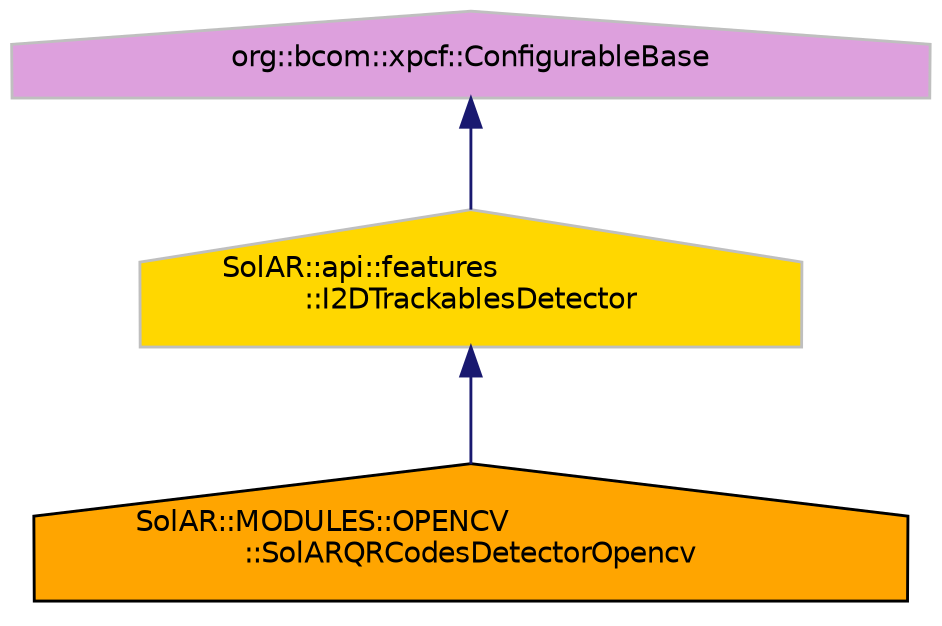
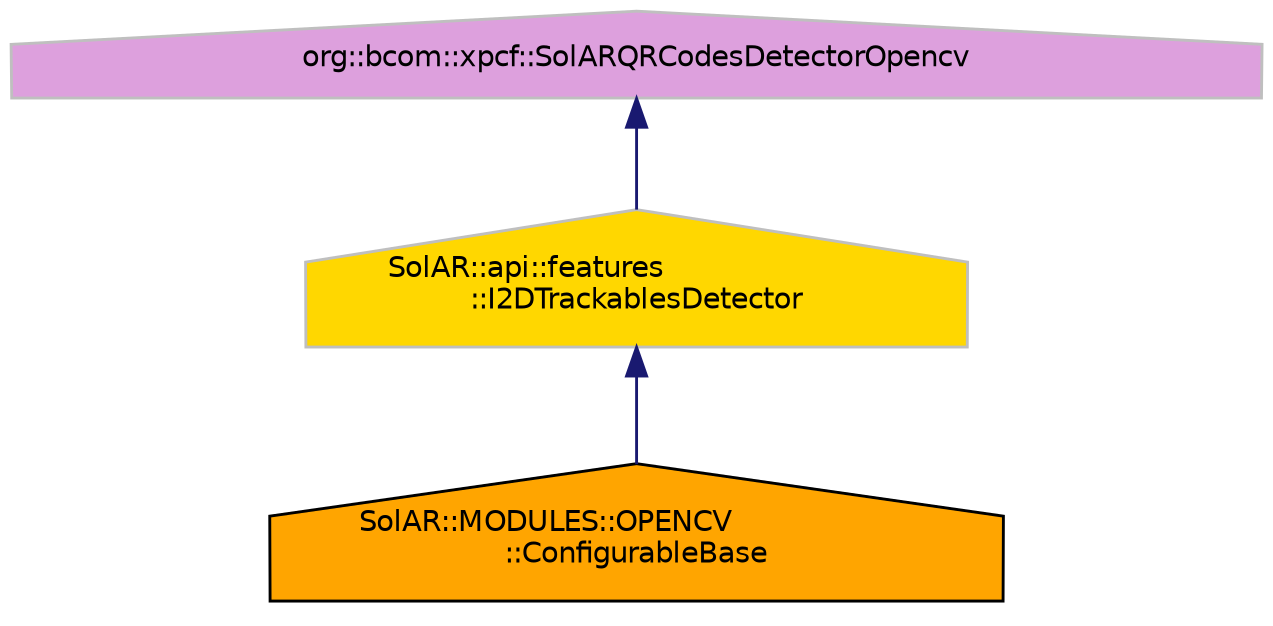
node "org::bcom::xpcf::ConfigurableBase": label "org::bcom::xpcf::ConfigurableBase" -> "org::bcom::xpcf::SolARQRCodesDetectorOpencv"
node "SolAR::MODULES::OPENCV ::SolARQRCodesDetectorOpencv": label "SolAR::MODULES::OPENCV ::SolARQRCodesDetectorOpencv" -> "SolAR::MODULES::OPENCV ::ConfigurableBase"
